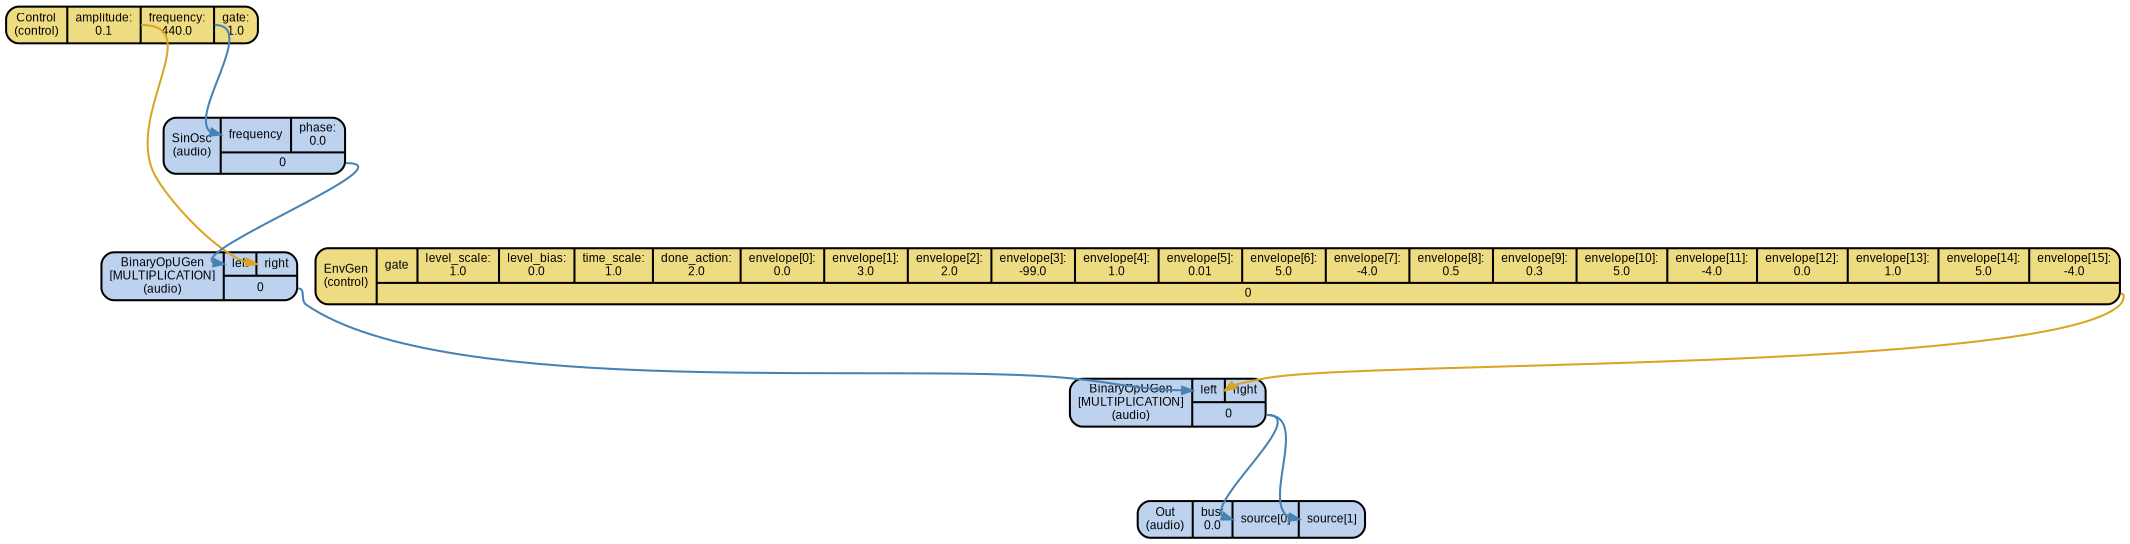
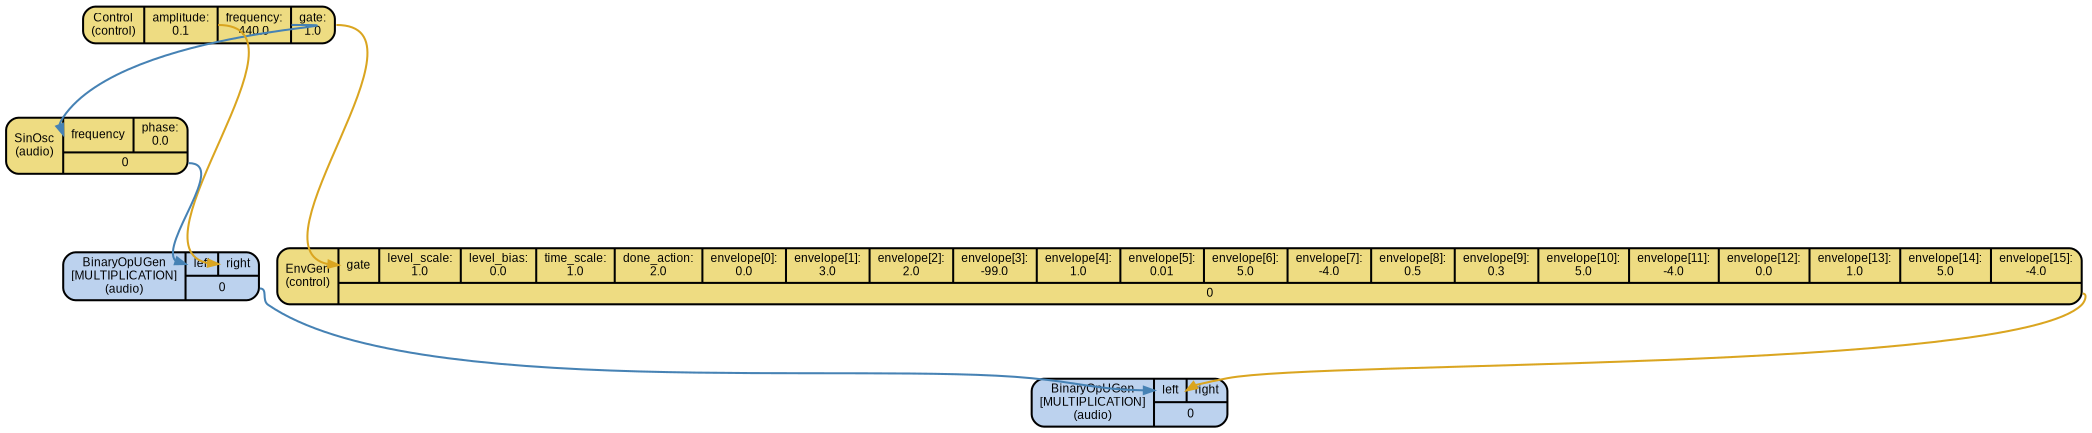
edge "Control" -> "EnvGen": added
node "SinOsc": fillcolor lightsteelblue2 -> lightgoldenrod2
node "Out": removed
